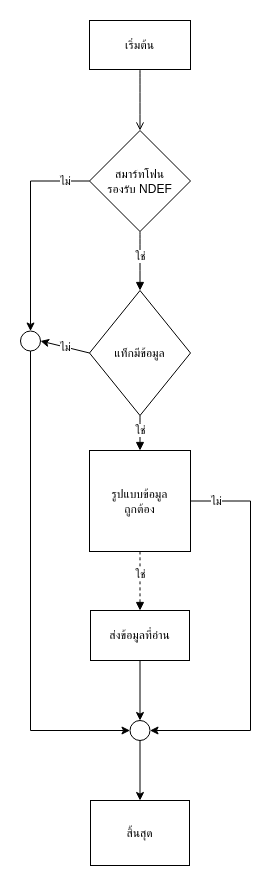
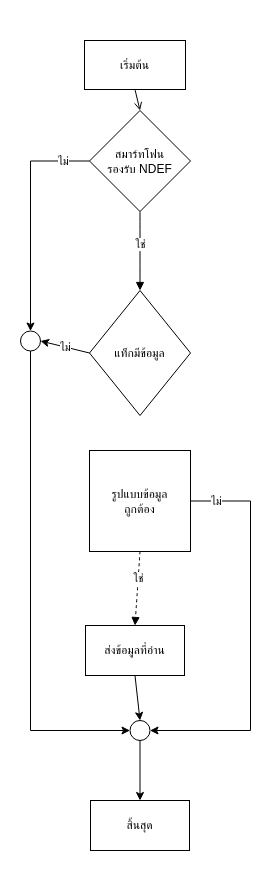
node "เริ่มต้น": moved (140, 45) -> (135, 65)
node "สมาร์ทโฟน รองรับ NDEF": moved (140, 181) -> (140, 161)
edge "แท็กมีข้อมูล" -> "รูปแบบข้อมูล ถูกต้อง": removed, label "ใช่"
node "ส่งข้อมูลที่อ่าน": moved (140, 636) -> (135, 651)
node "สิ้นสุด": size 99x65 -> 99x50
